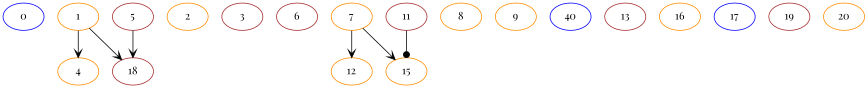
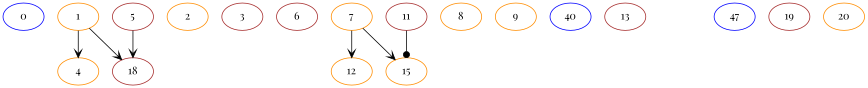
node "16": removed
node "17": label "17" -> "47"
